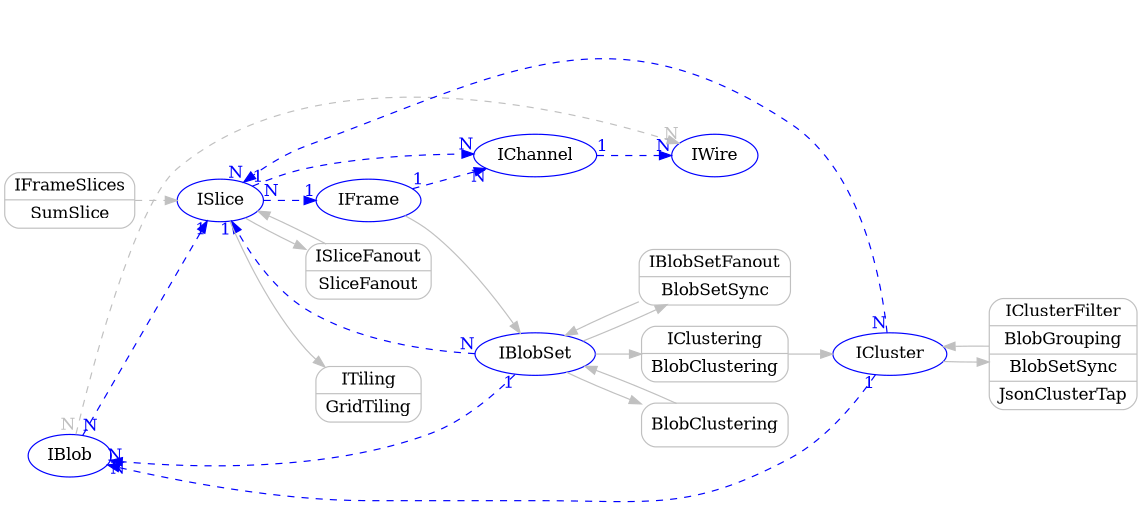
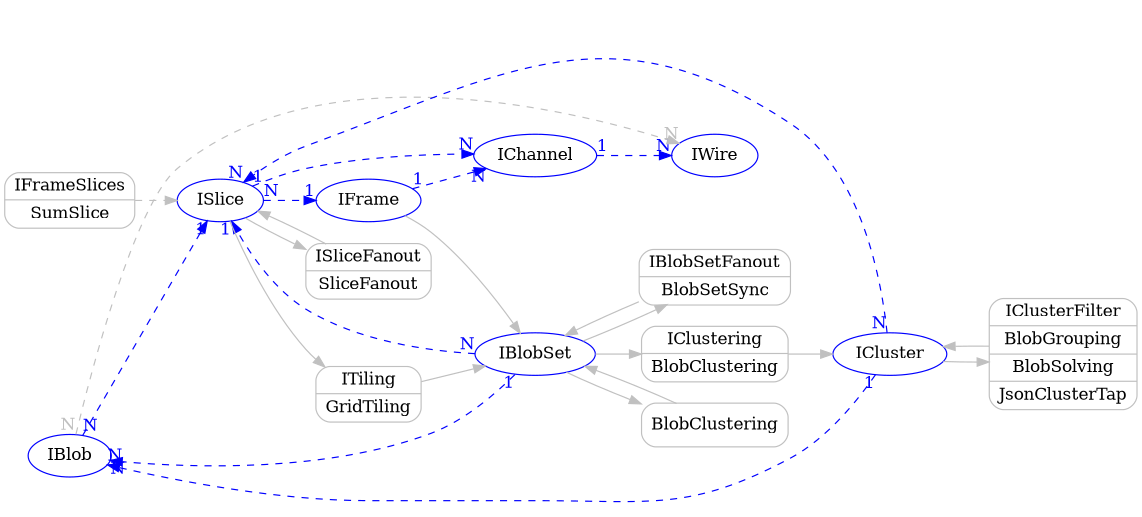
node "IClusterFilter": text "BlobSetSync" -> "BlobSolving"
edge "ITiling" -> "IBlobSet": added
